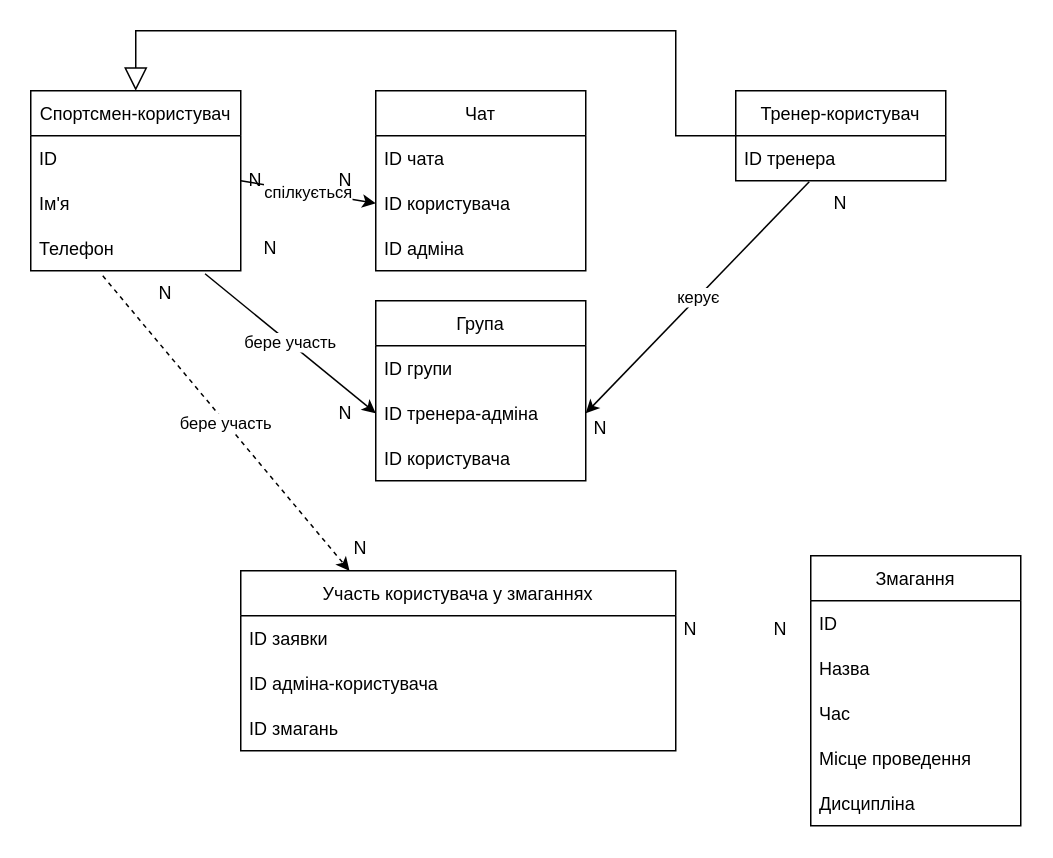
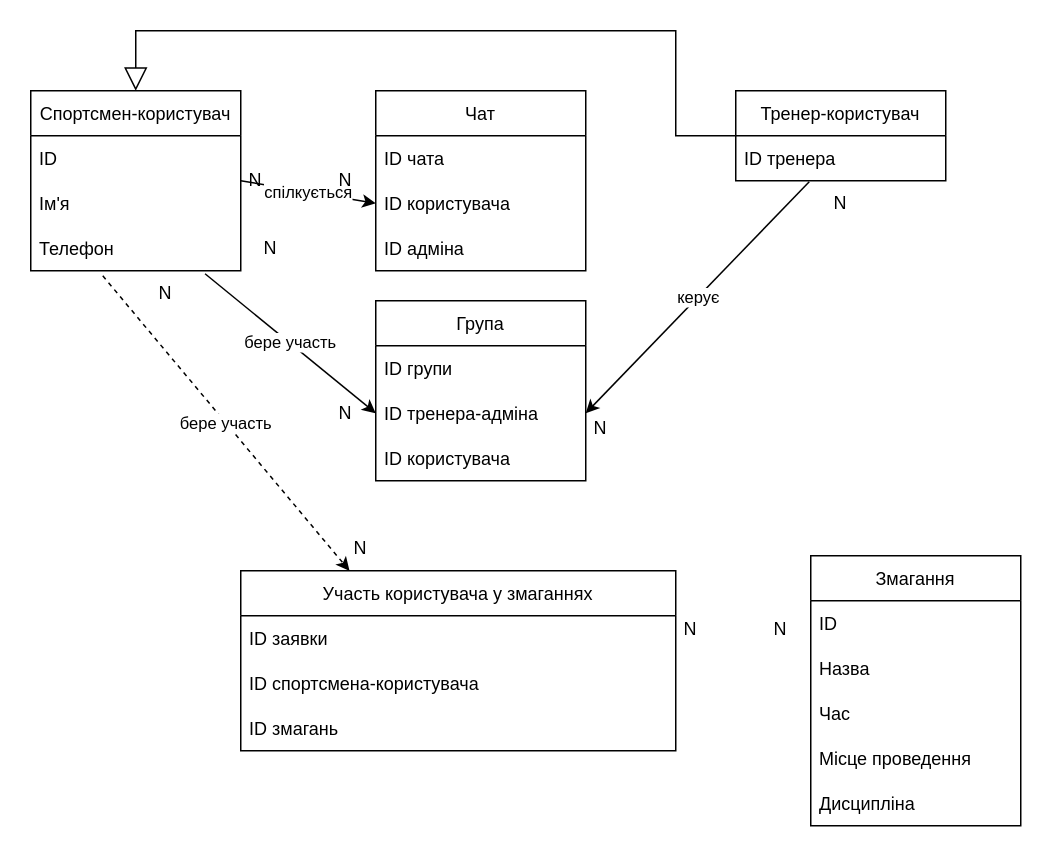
node "ID адміна-користувача": label "ID адміна-користувача" -> "ID спортсмена-користувача"
